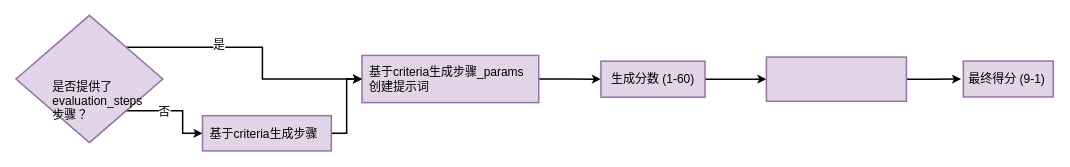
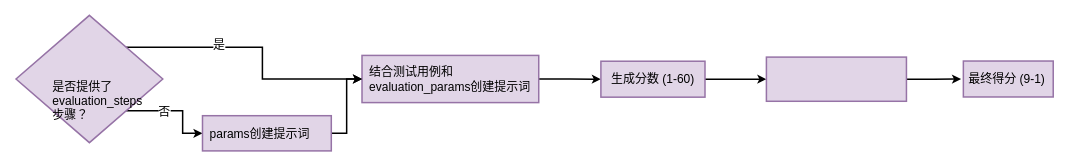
node "基于criteria生成步骤_params创建提示词": label "基于criteria生成步骤_params创建提示词" -> "结合测试用例和evaluation_params创建提示词"
node "基于criteria生成步骤": label "基于criteria生成步骤" -> "params创建提示词"
